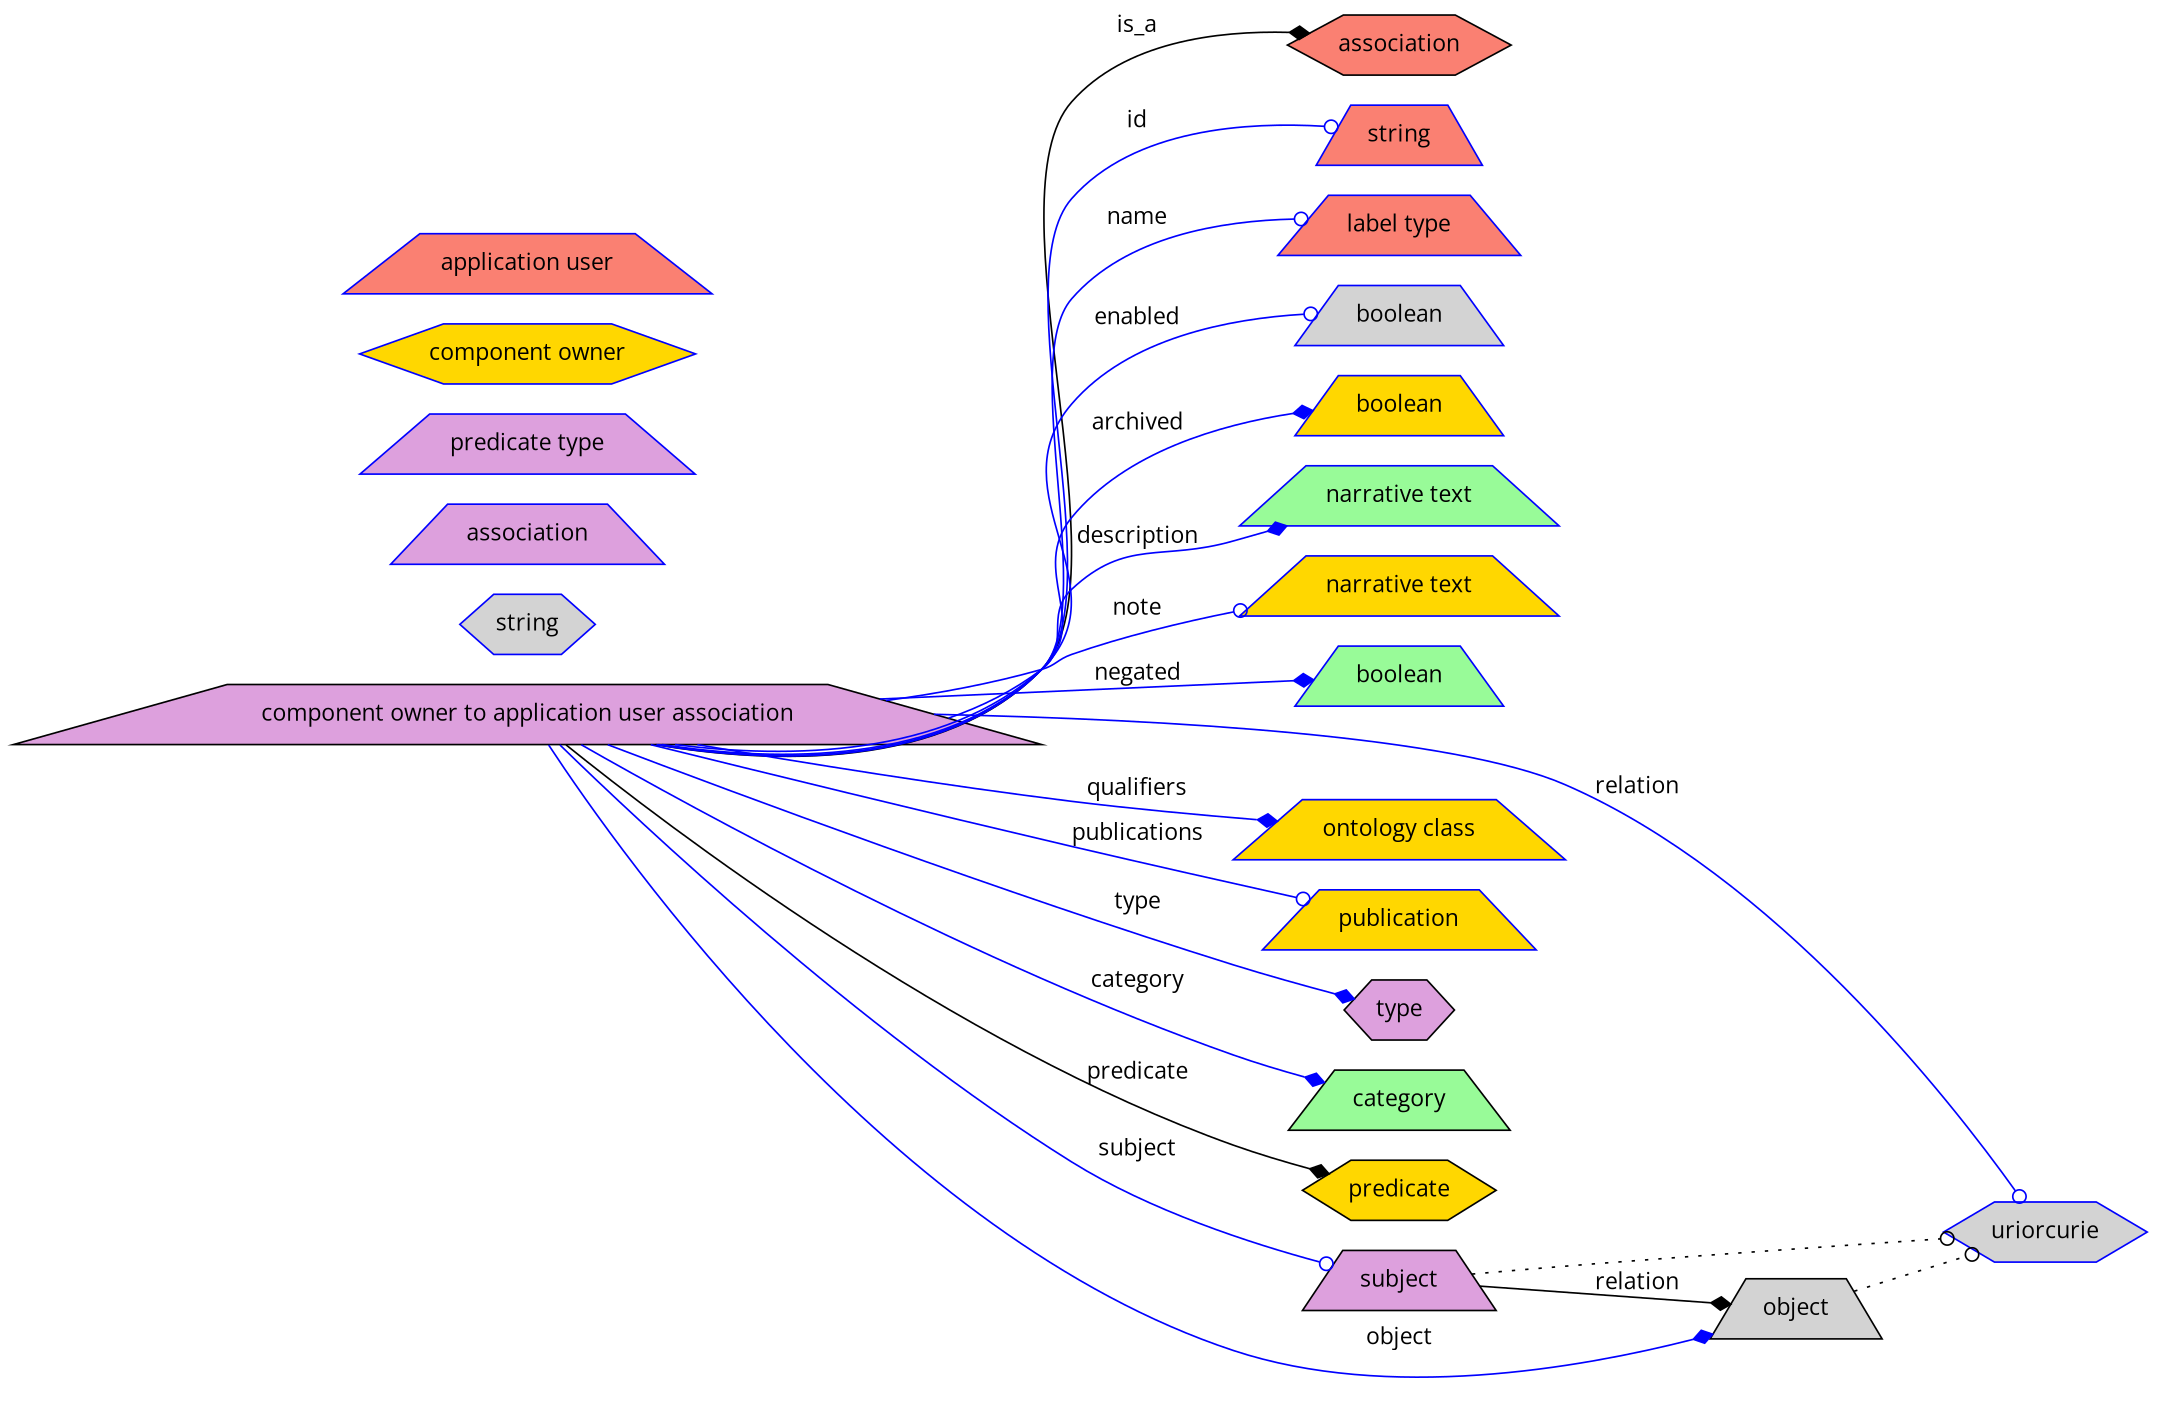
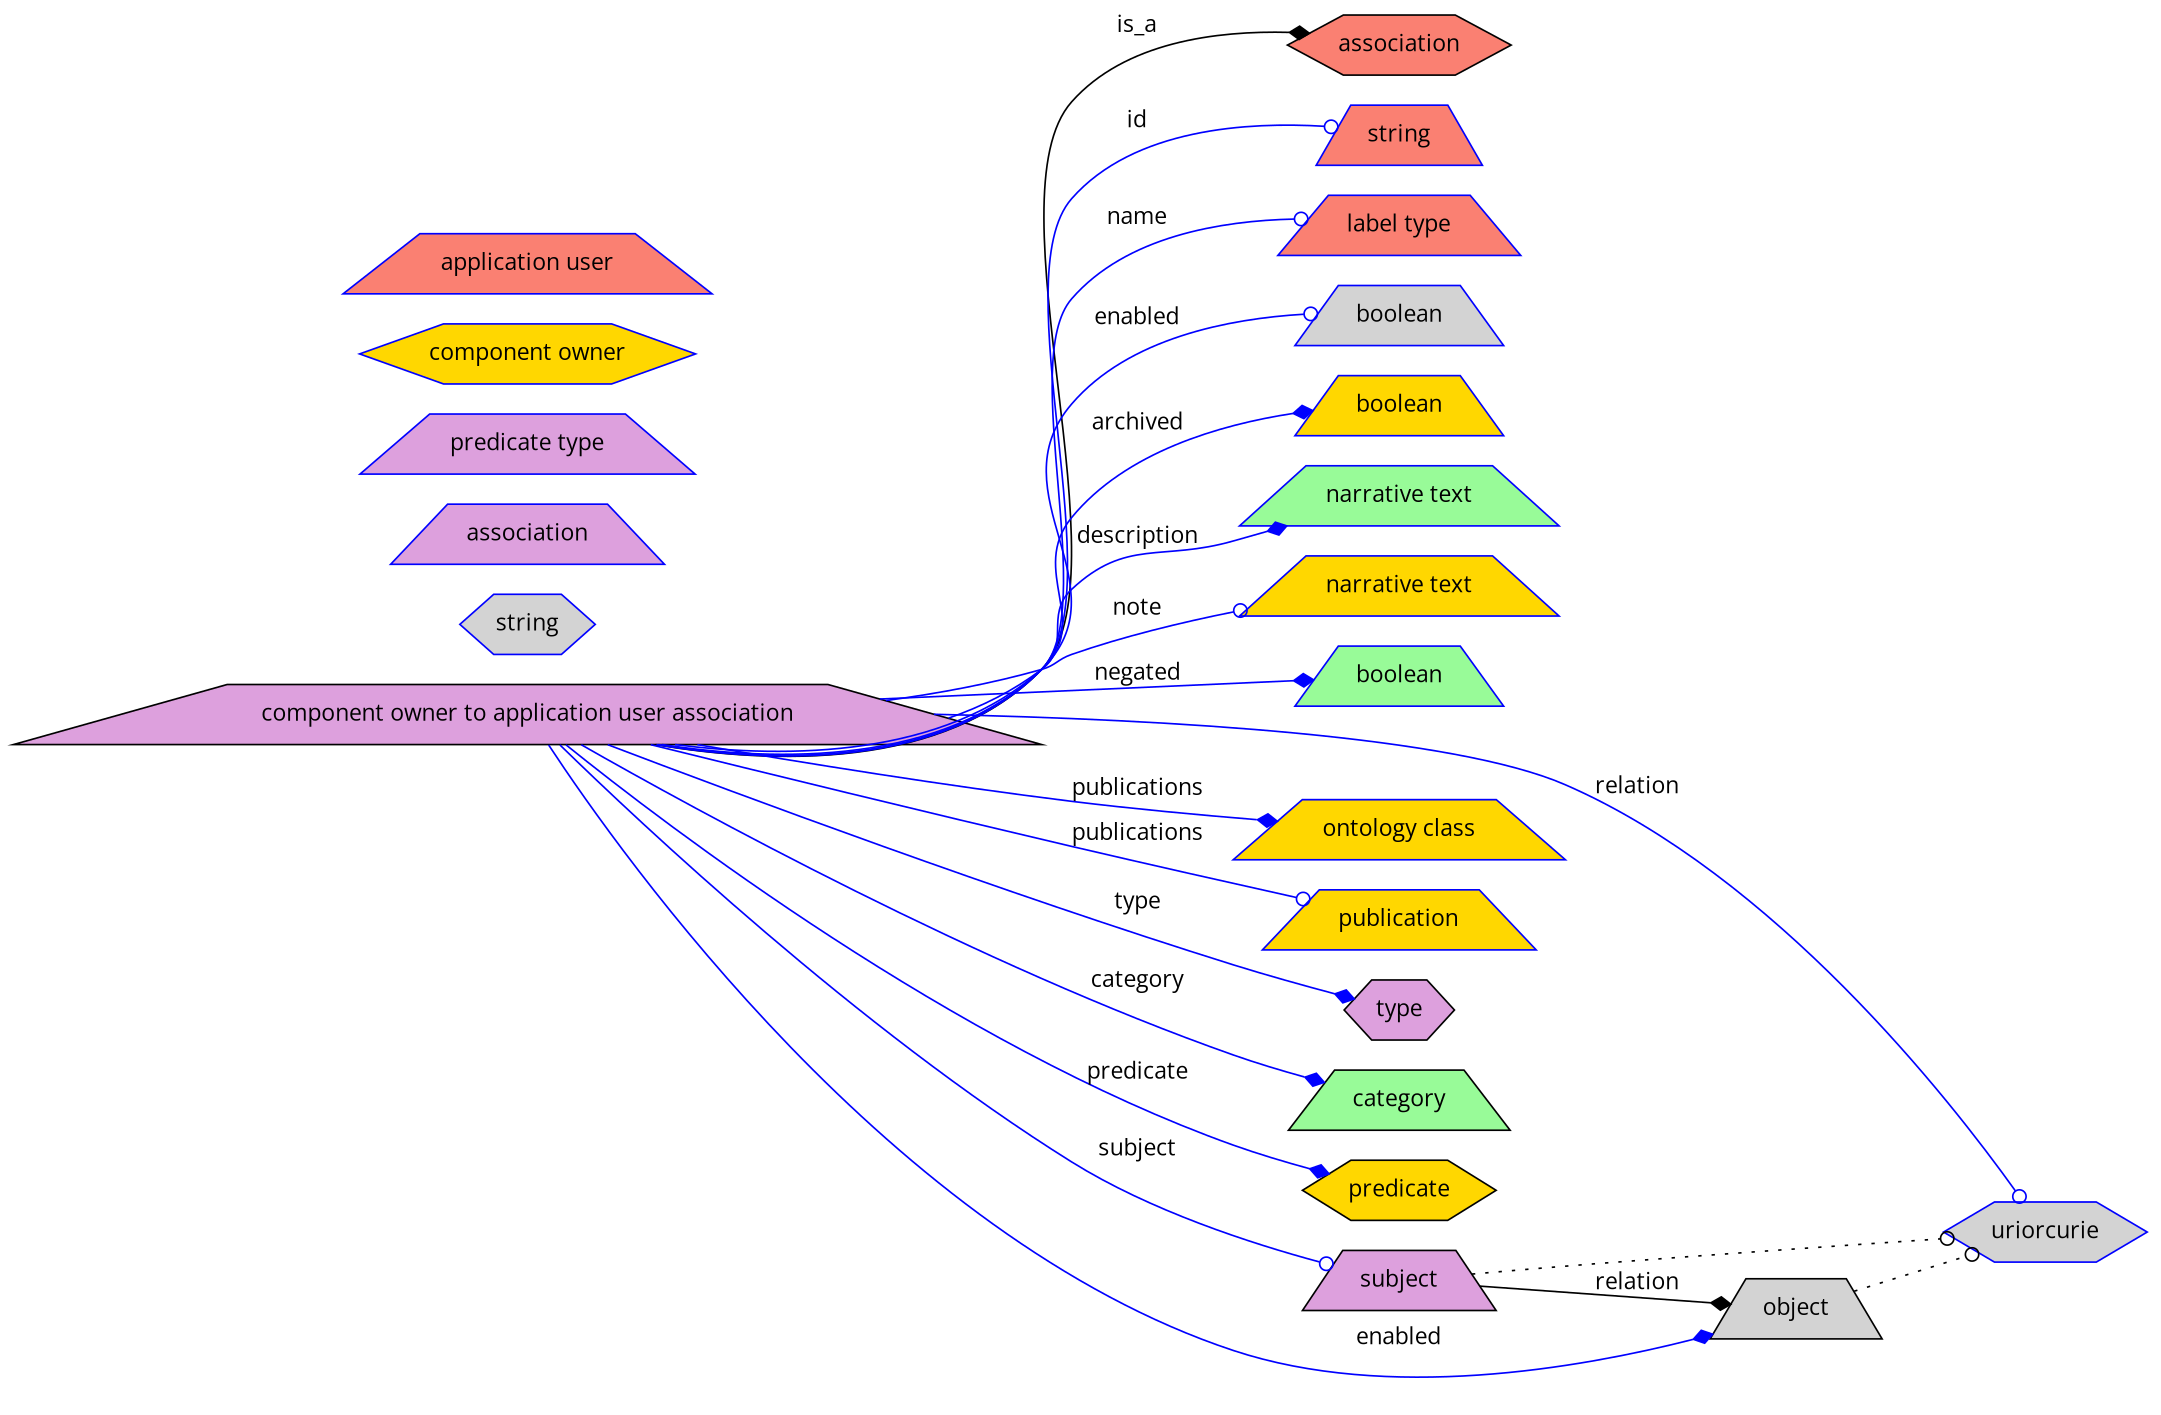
edge "component owner to application user association" -> "ontology class": label "qualifiers" -> "publications"
edge "component owner to application user association" -> "predicate": color black -> blue
edge "component owner to application user association" -> "object": label "object" -> "enabled"
